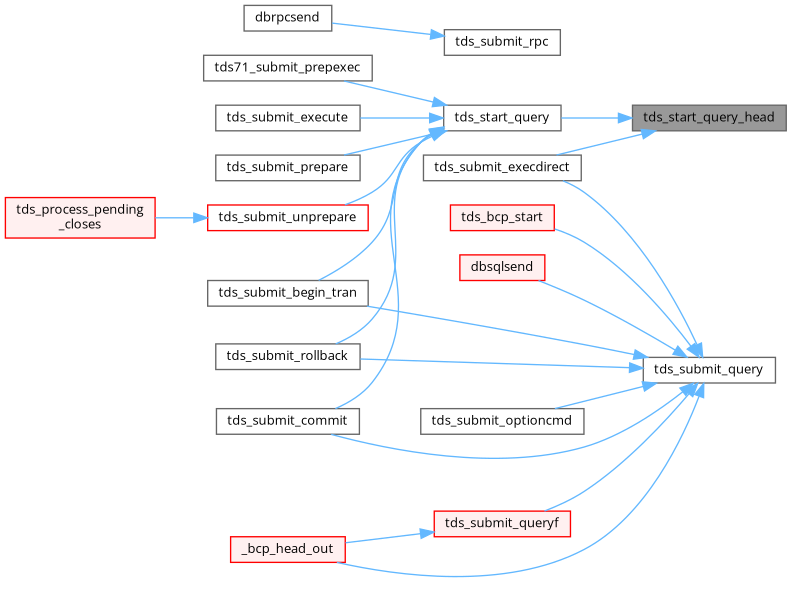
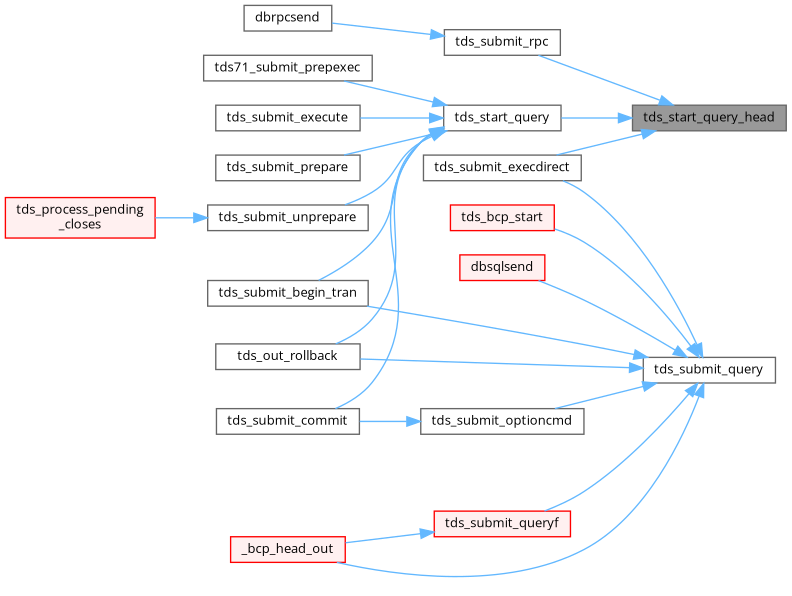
edge "tds_submit_rpc" -> "tds_start_query_head": added
node "tds_submit_unprepare": color red -> grey40
node "tds_submit_rollback": label "tds_submit_rollback" -> "tds_out_rollback"
edge "tds_submit_commit" -> "tds_submit_query": now "tds_submit_commit" -> "tds_submit_optioncmd"
